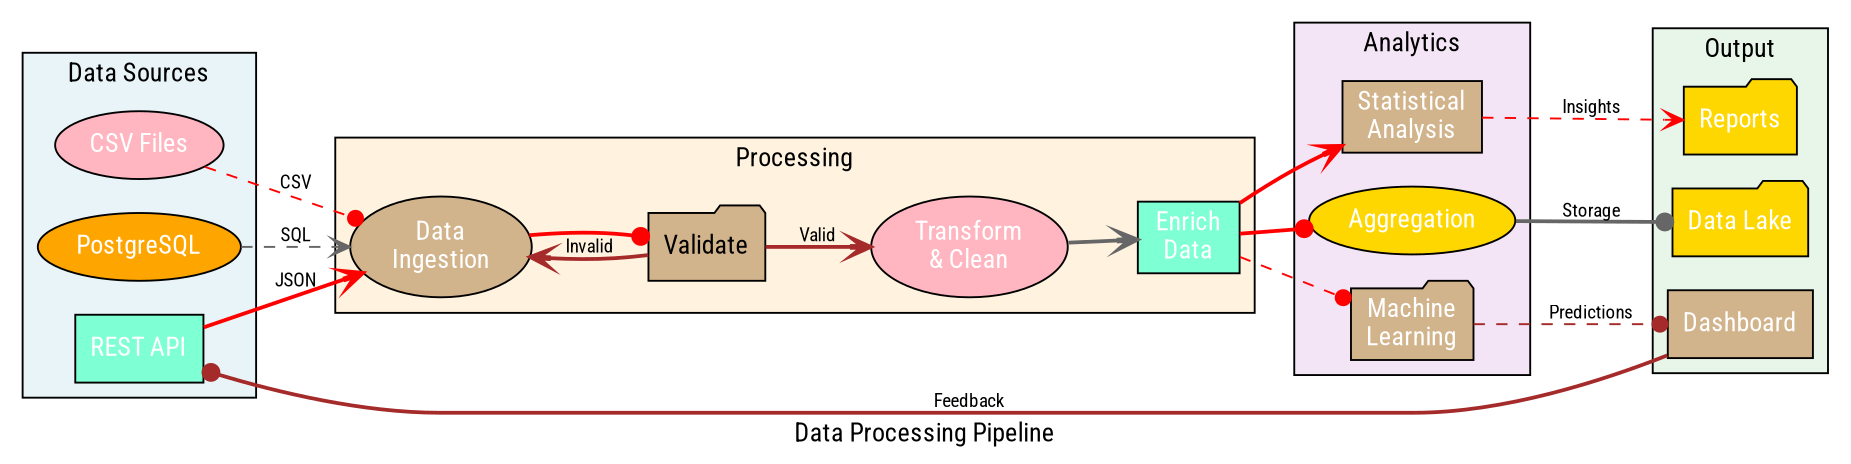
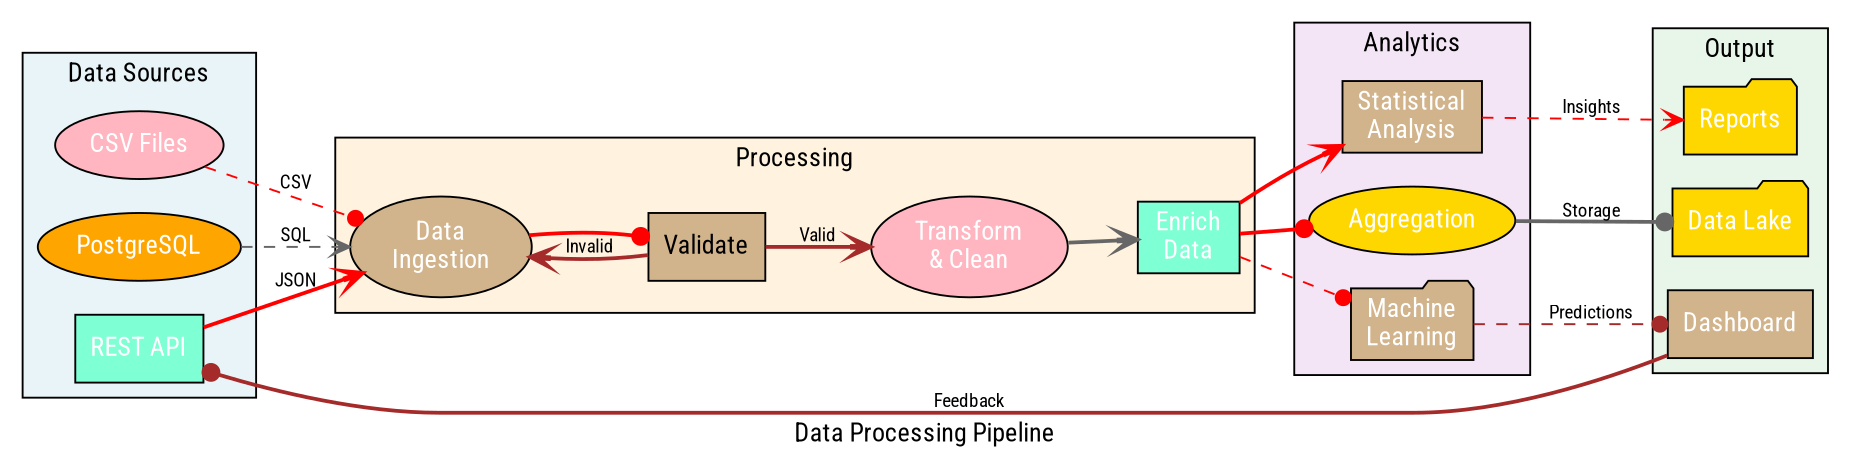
node "Validate": shape folder -> box
